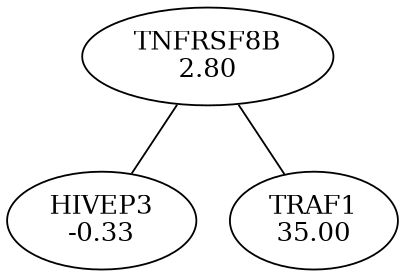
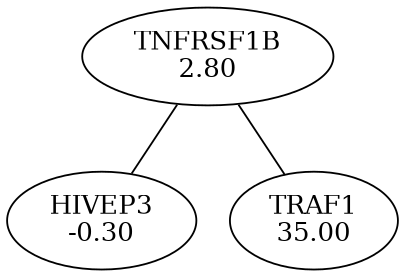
node "TNFRSF8B 2.80": label "TNFRSF8B 2.80" -> "TNFRSF1B 2.80"
node "HIVEP3 -0.33": label "HIVEP3 -0.33" -> "HIVEP3 -0.30"
